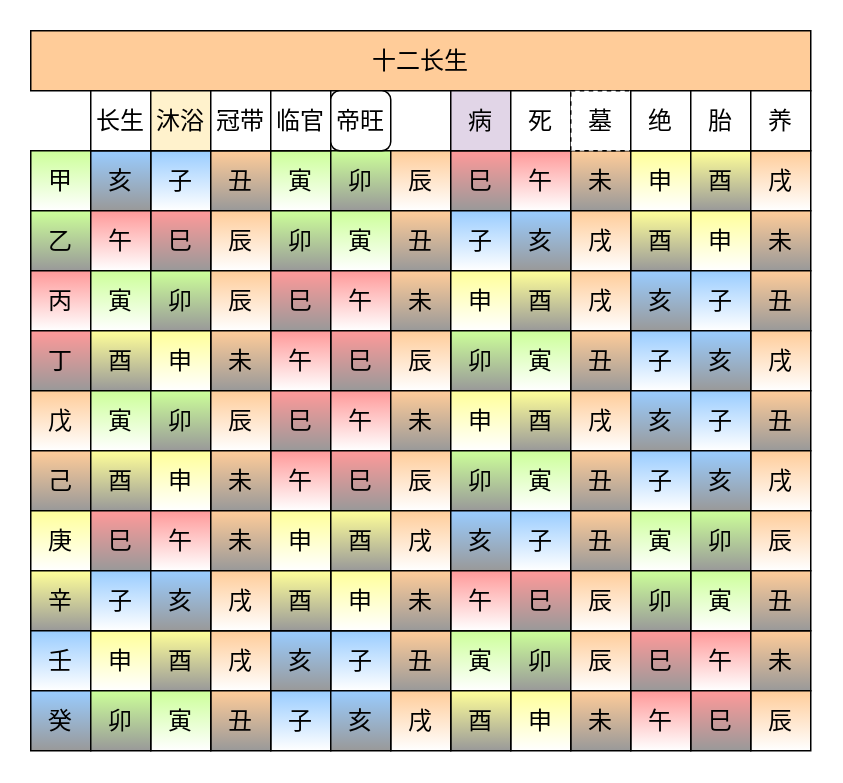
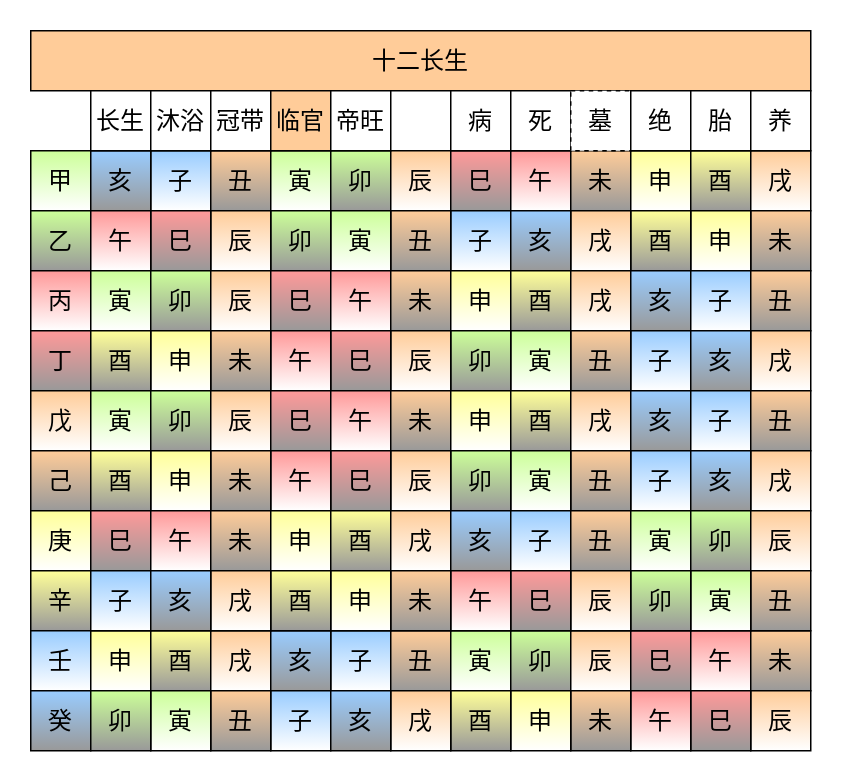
node "沐浴": fillcolor #fff2cc -> #ffffff
node "临官": fillcolor #ffffff -> #ffcc99
node "帝旺": shape rounded rectangle -> rectangle
node "病": fillcolor #e1d5e7 -> #ffffff
